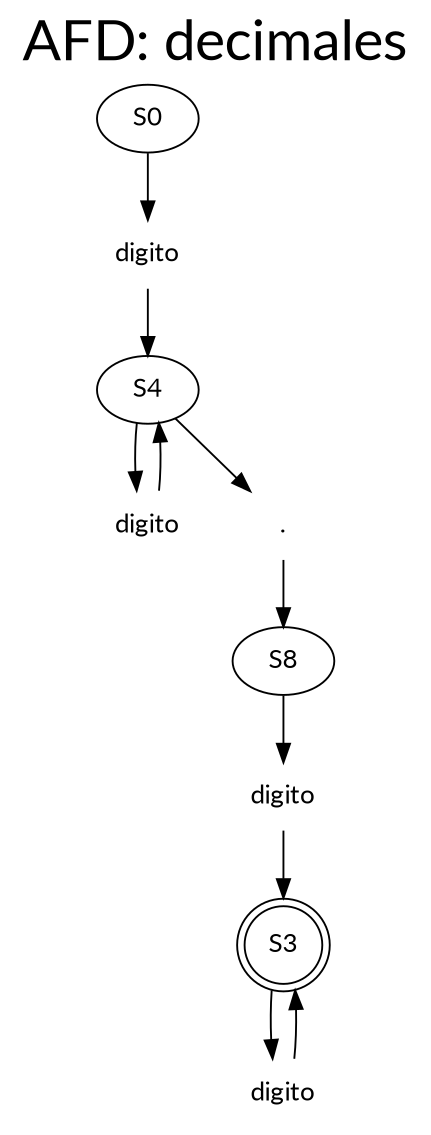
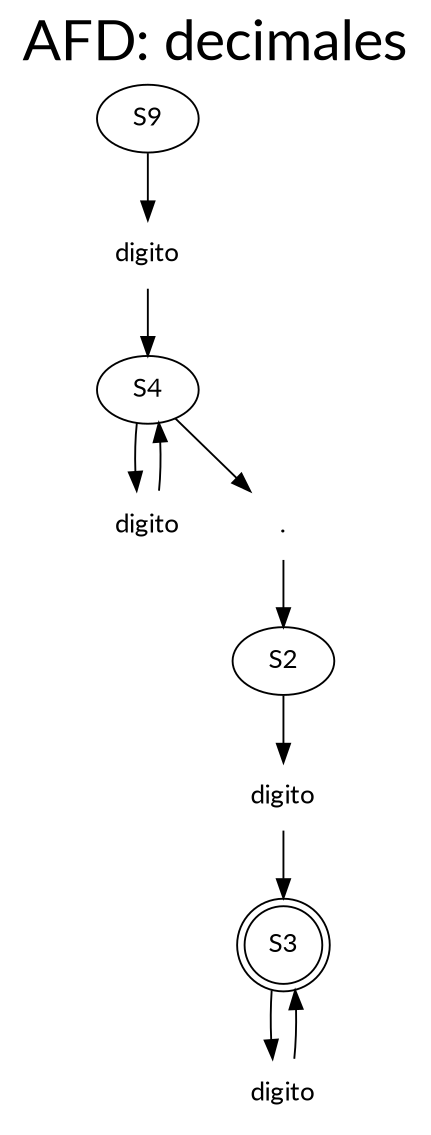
node "S0": label "S0" -> "S9"
node "S8": label "S8" -> "S2"
